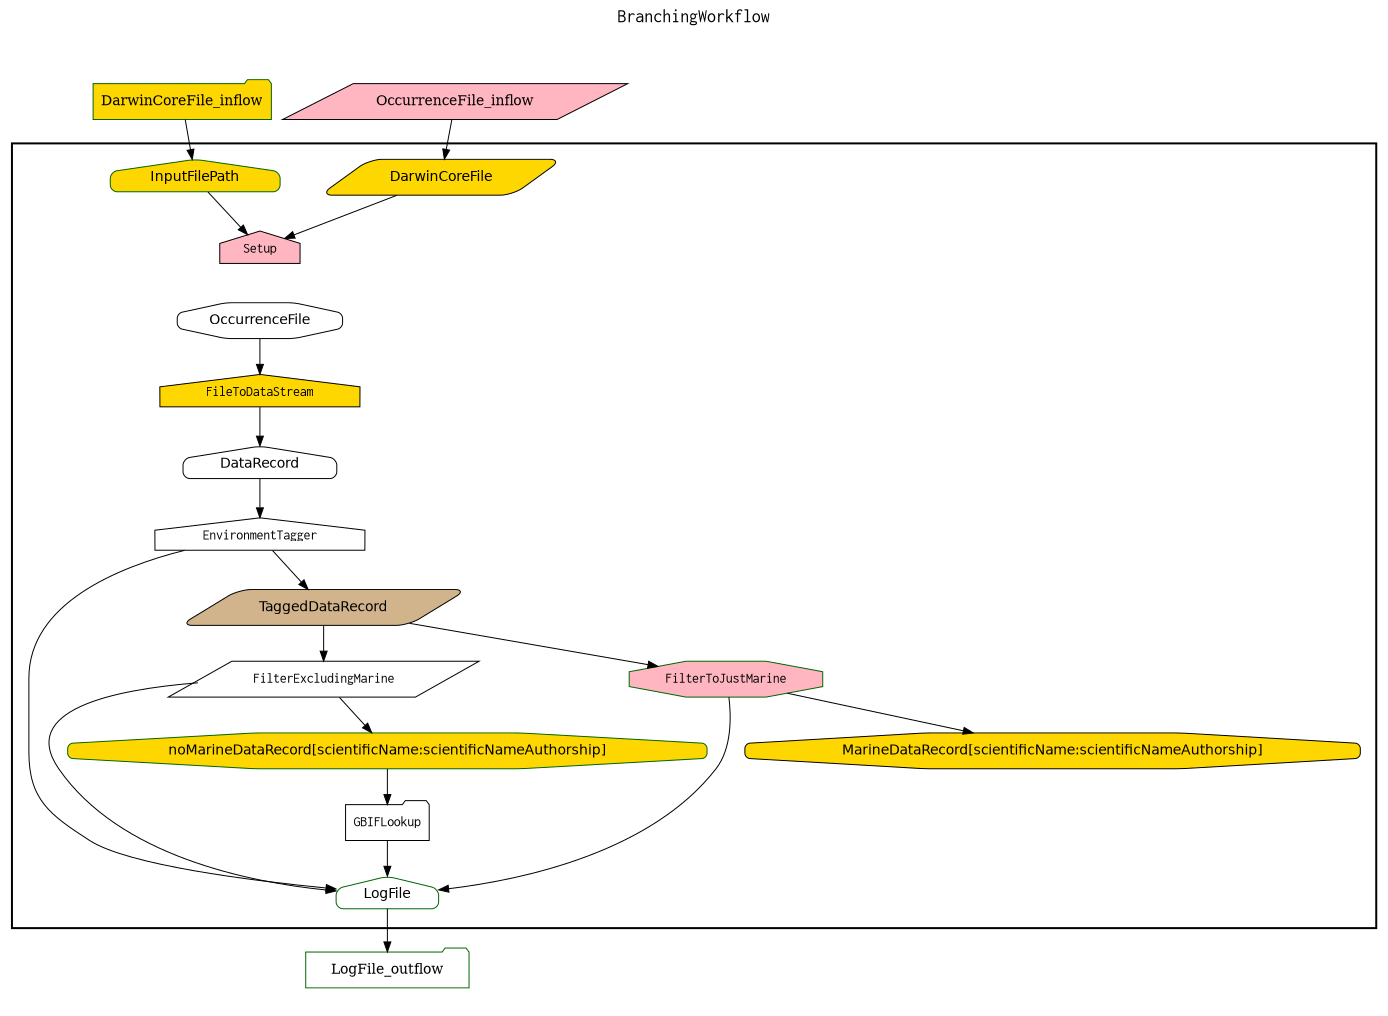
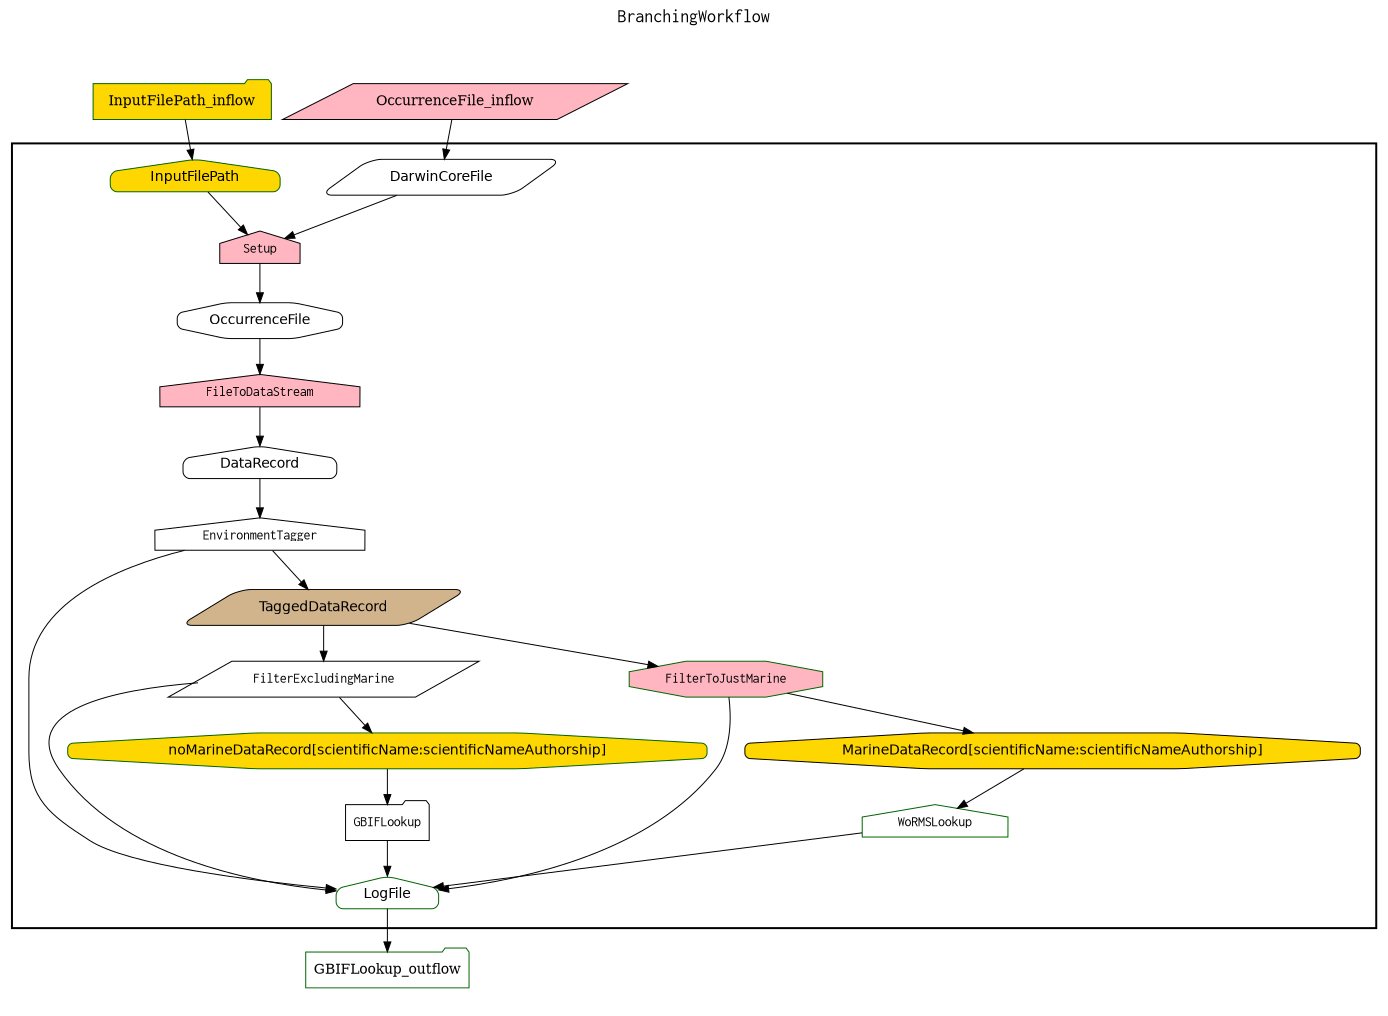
node "DarwinCoreFile_inflow": label "DarwinCoreFile_inflow" -> "InputFilePath_inflow"
node "DarwinCoreFile": fillcolor gold -> white
edge "Setup" -> "OccurrenceFile": added
node "FileToDataStream": fillcolor gold -> lightpink
node "WoRMSLookup": added
node "LogFile_outflow": label "LogFile_outflow" -> "GBIFLookup_outflow"
